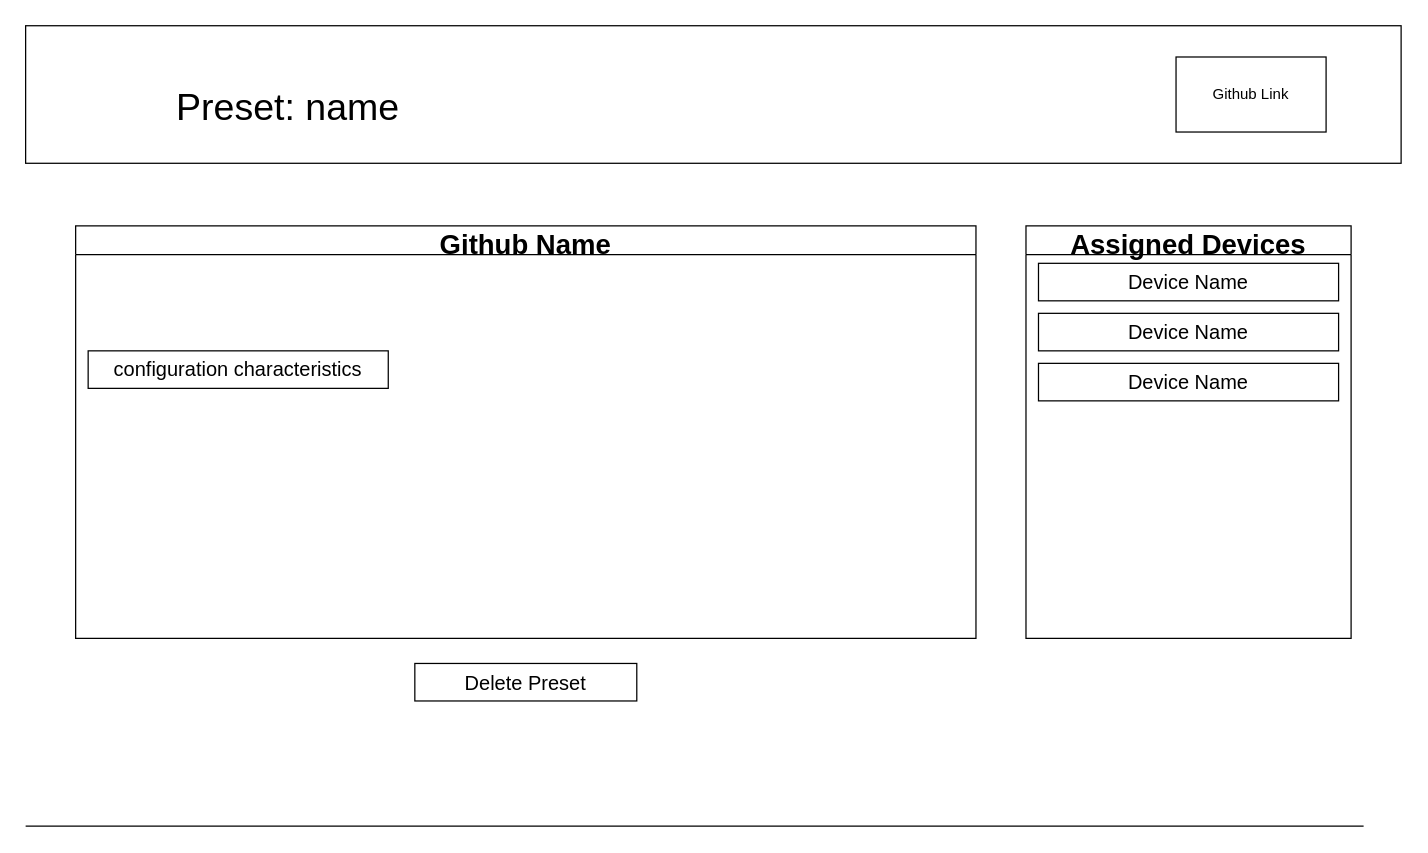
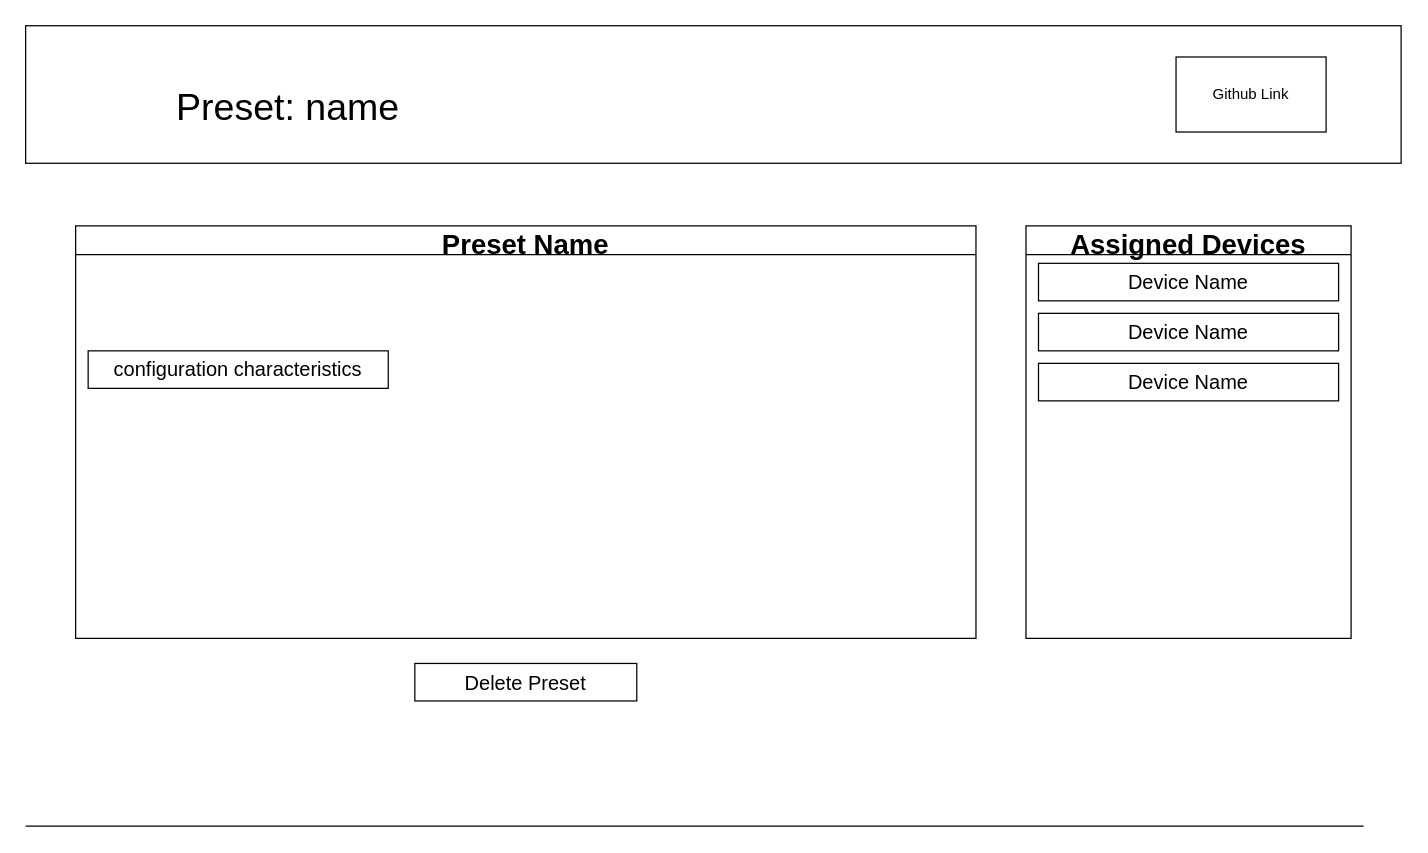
node "Github Name": label "Github Name" -> "Preset Name"
